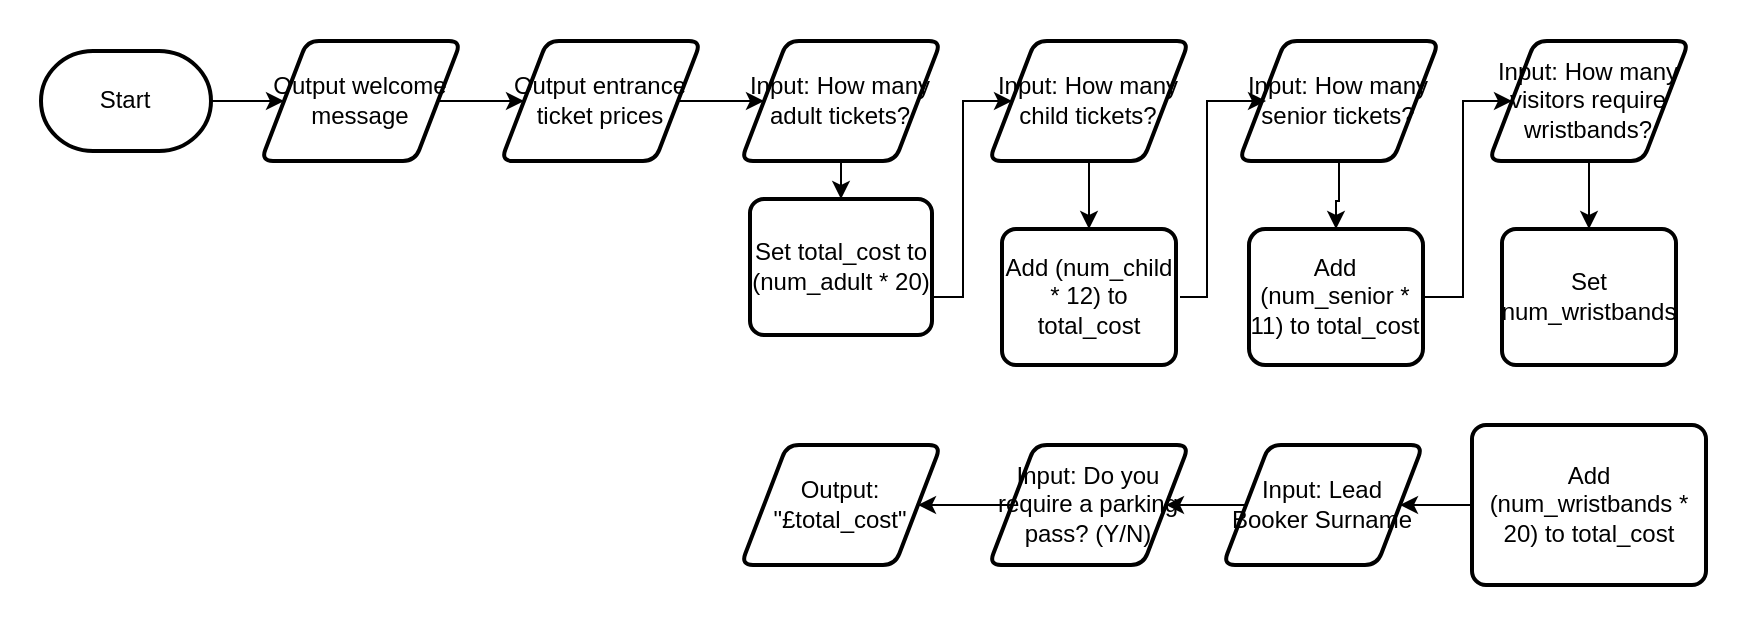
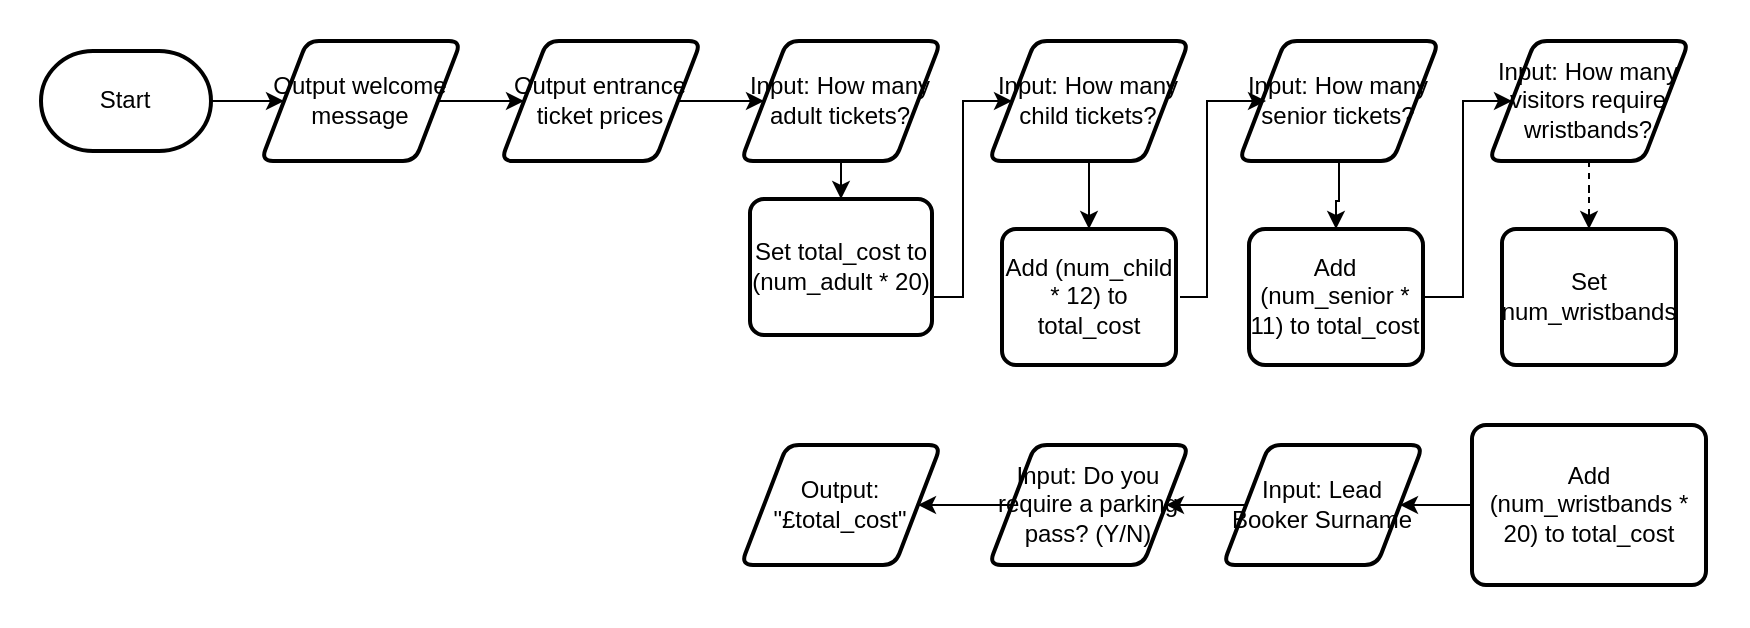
edge "Input: How many visitors require wristbands?" -> "Set num_wristbands": style solid -> dashed
